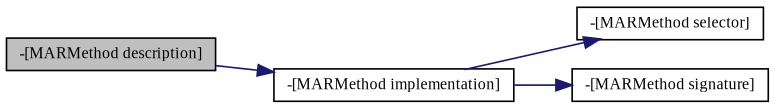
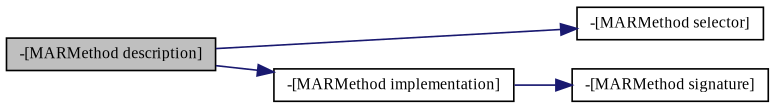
edge "-[MARMethod implementation]" -> "-[MARMethod selector]": now "-[MARMethod description]" -> "-[MARMethod selector]"
